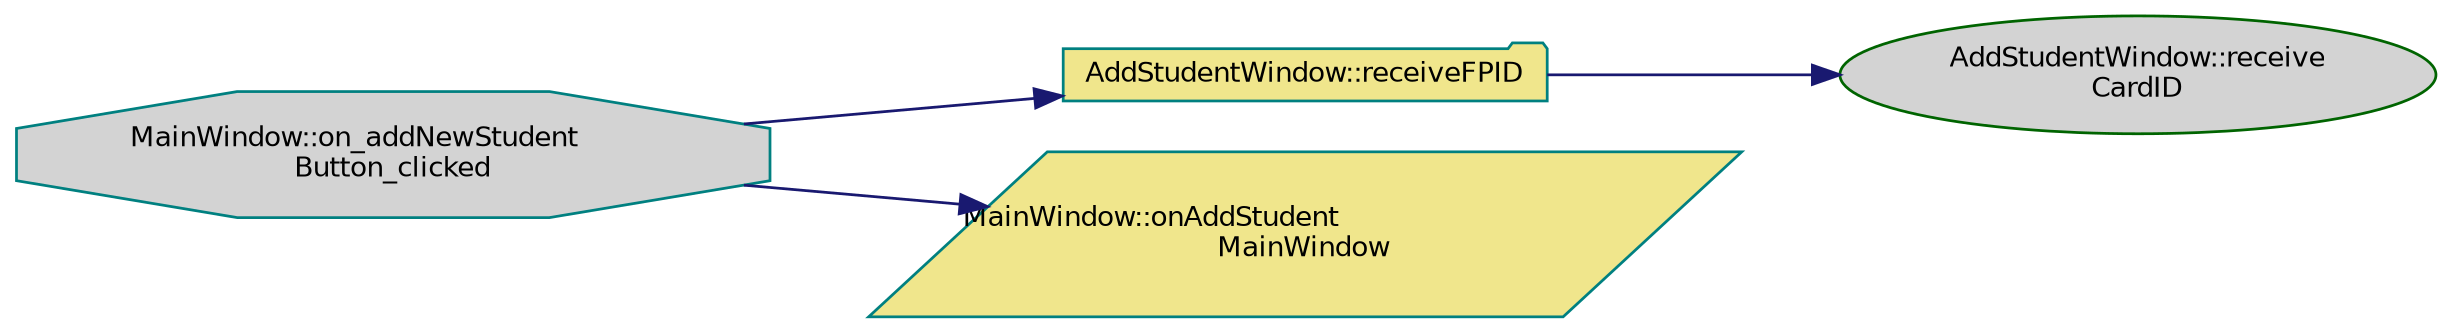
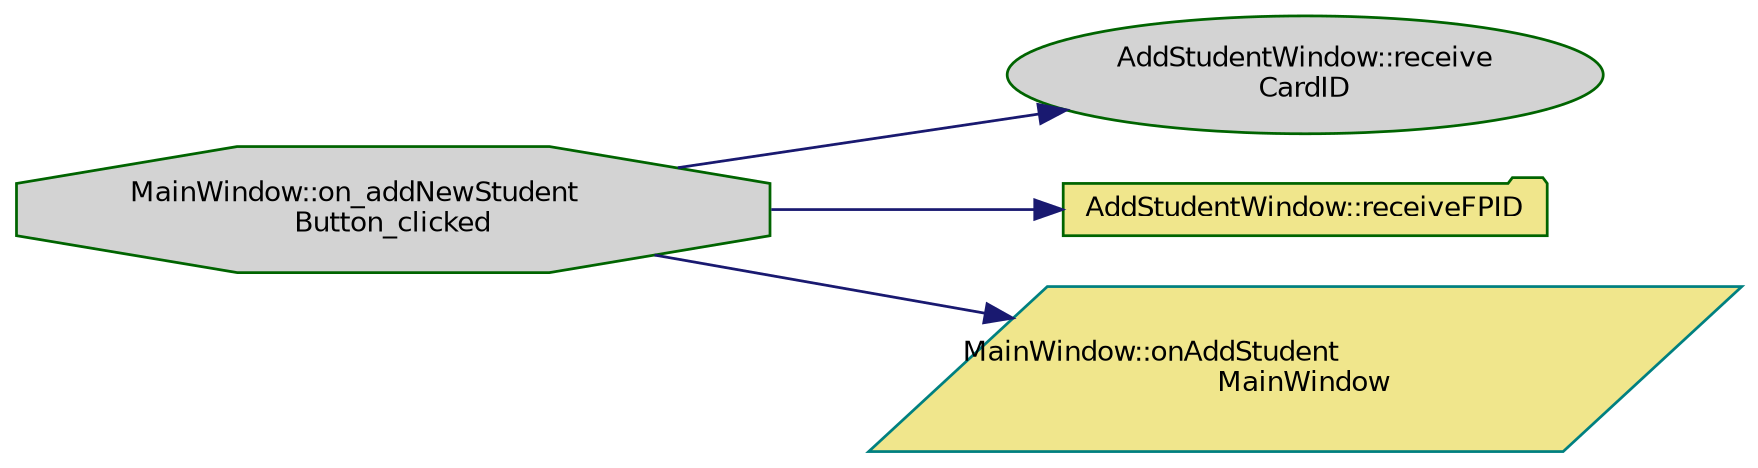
node "AddStudentWindow::receiveFPID": color teal -> darkgreen
edge "AddStudentWindow::receiveFPID" -> "AddStudentWindow::receive CardID": now "MainWindow::on_addNewStudent Button_clicked" -> "AddStudentWindow::receive CardID"
node "MainWindow::on_addNewStudent Button_clicked": color teal -> darkgreen
